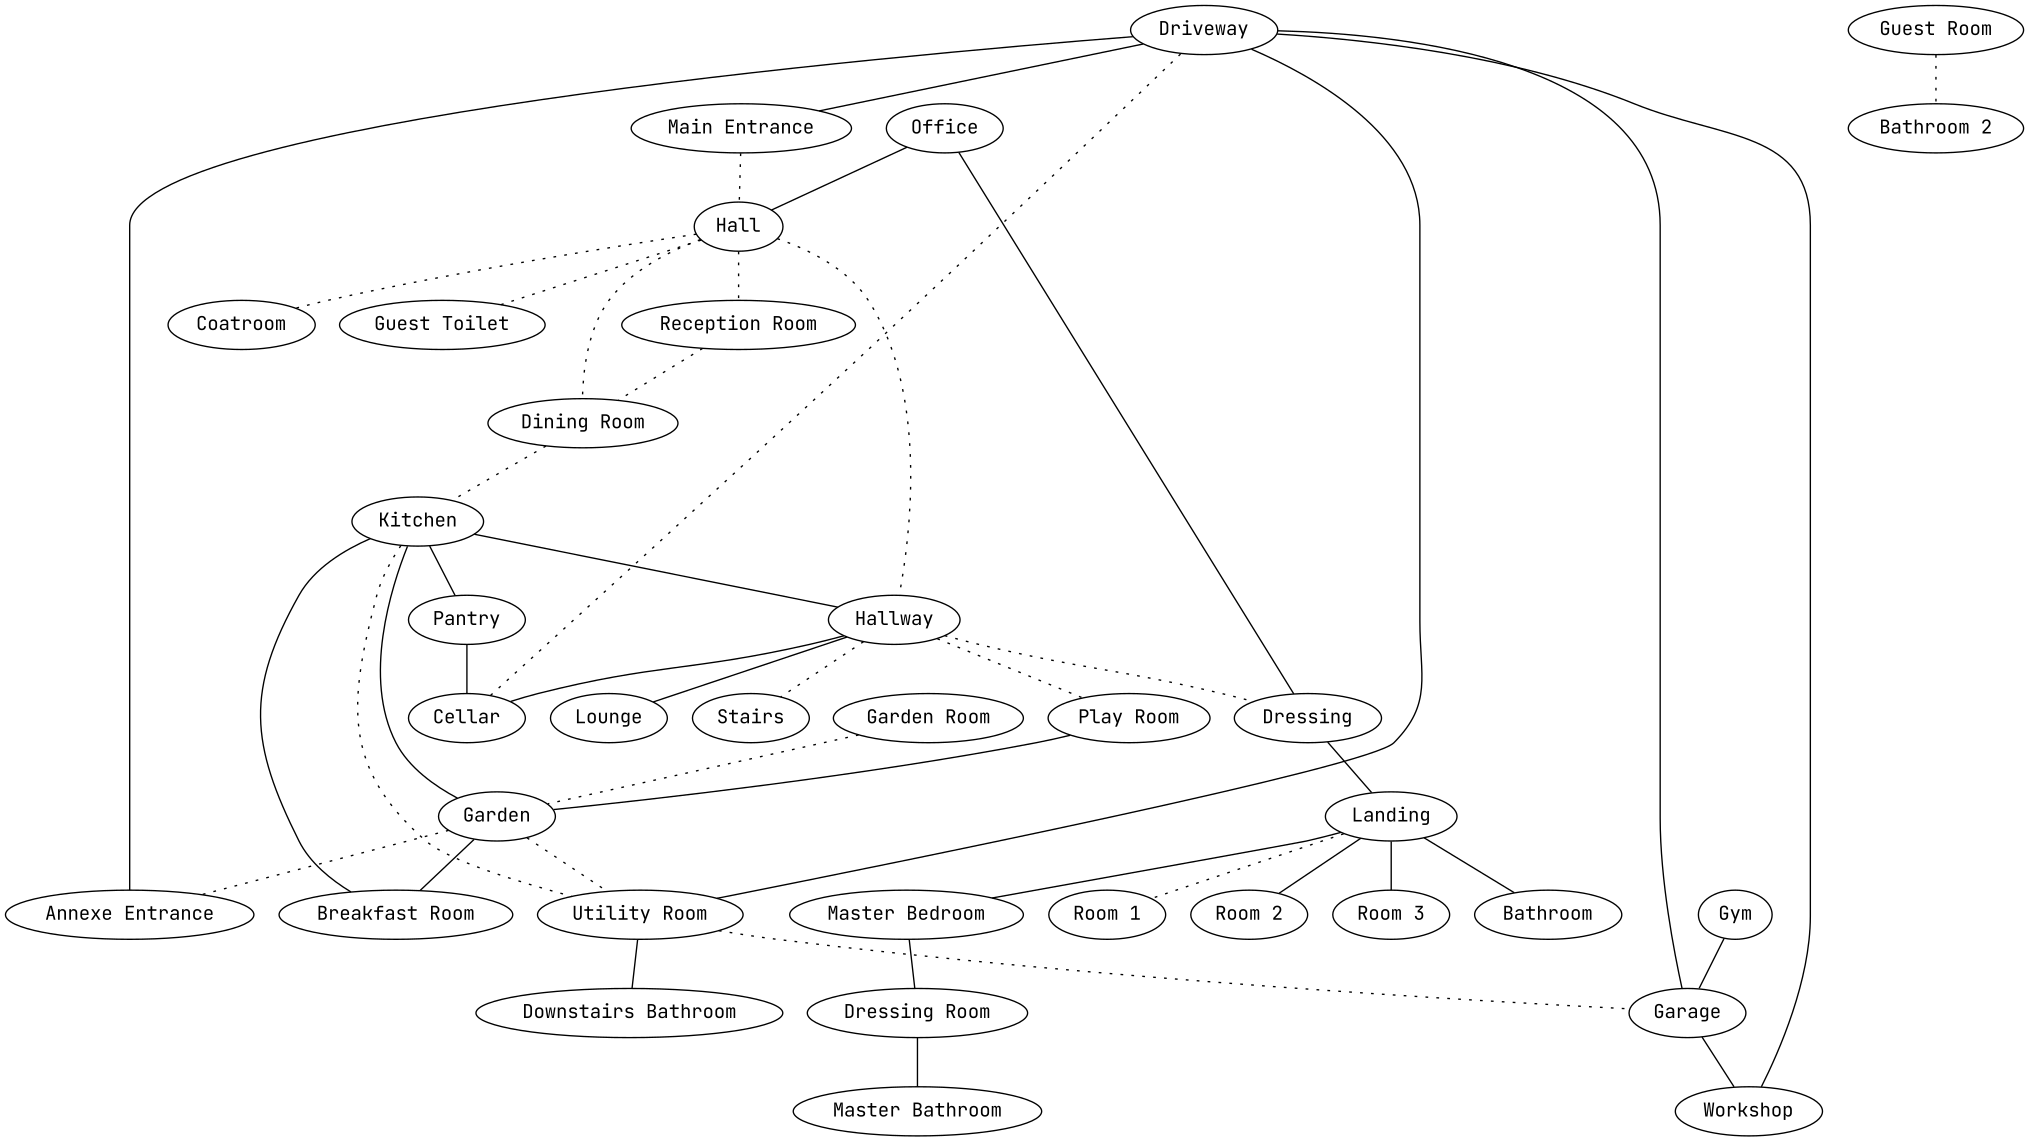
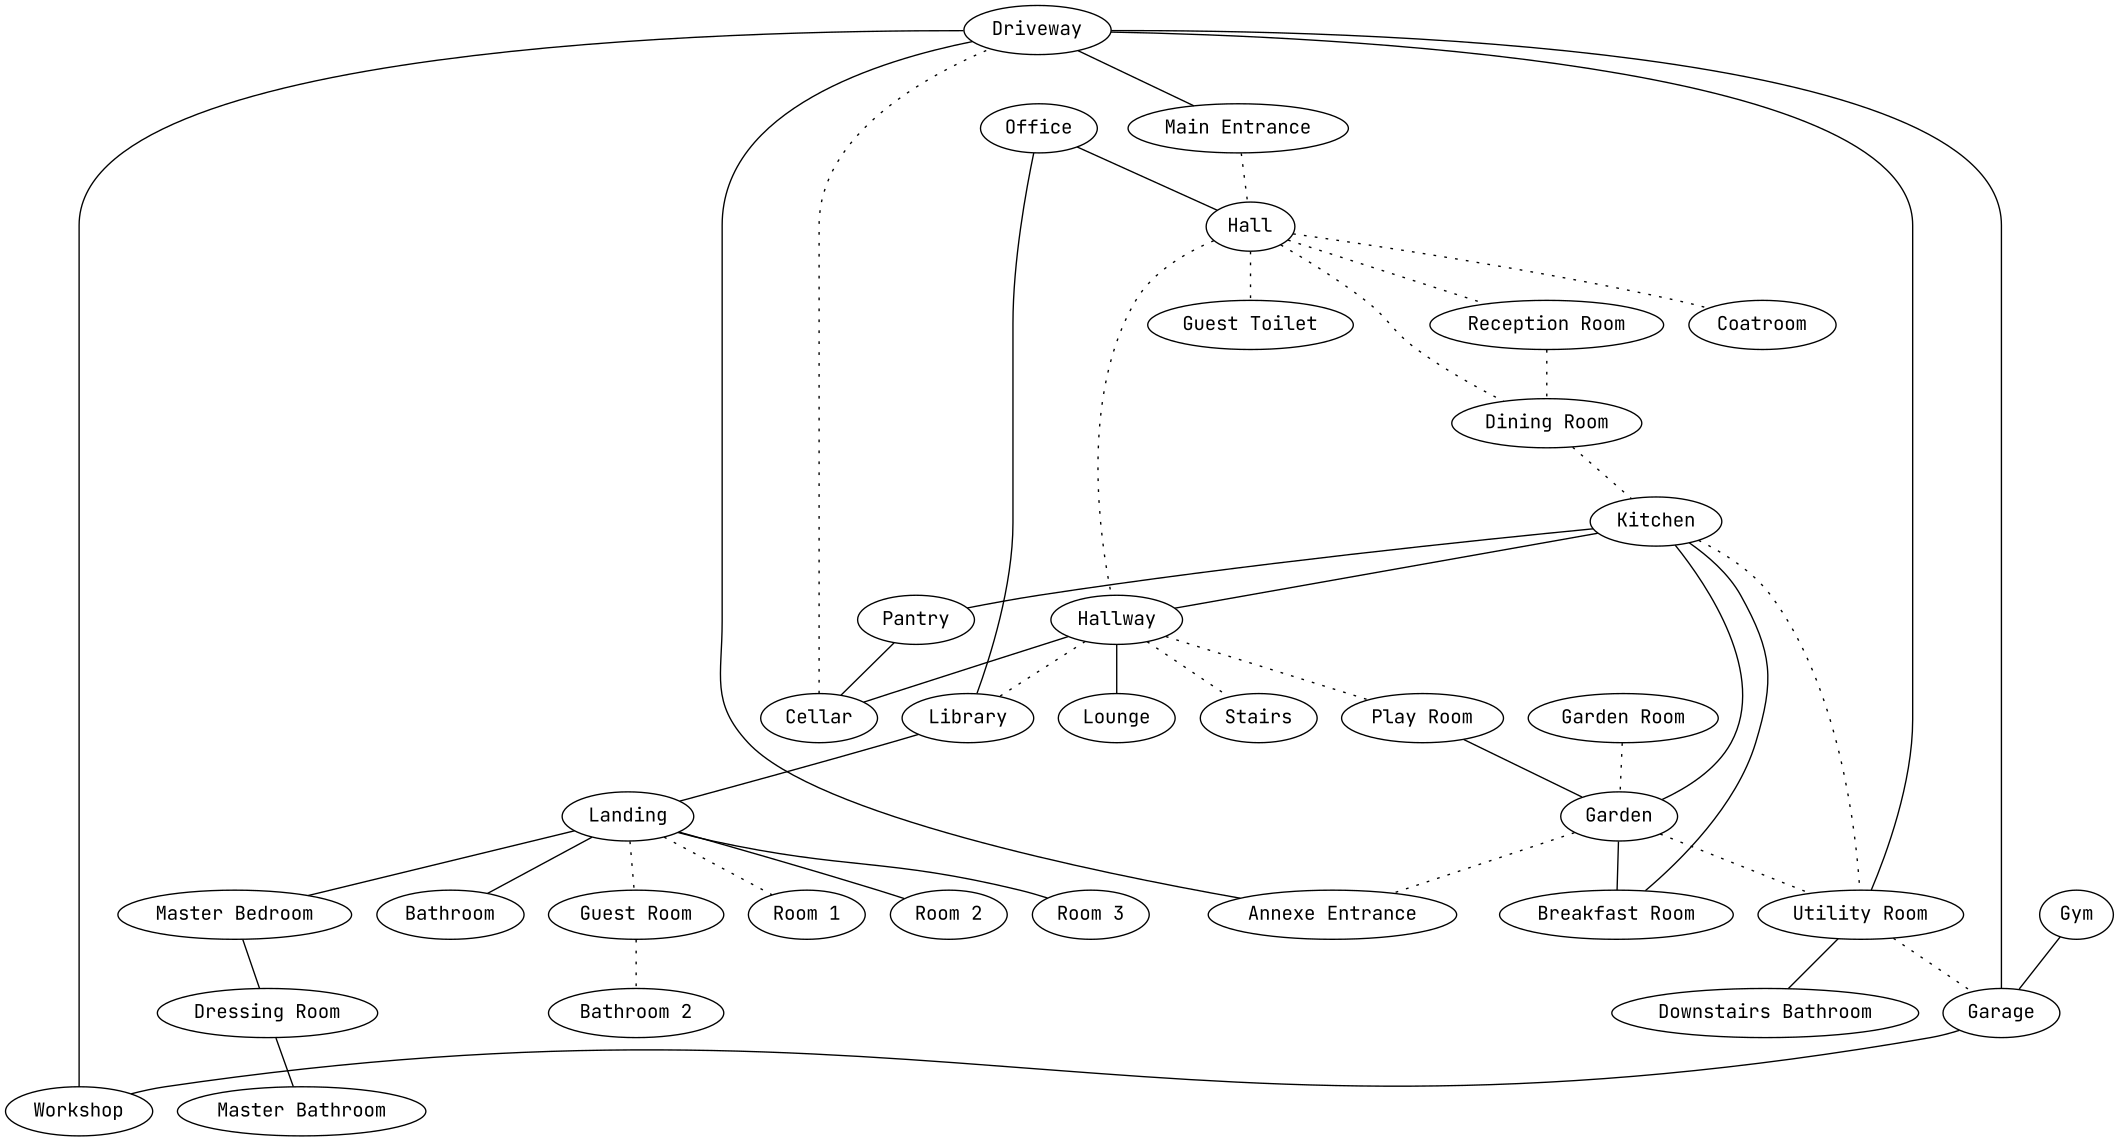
node "Dressing": label "Dressing" -> "Library"
edge "Landing" -- "Guest Room": added
